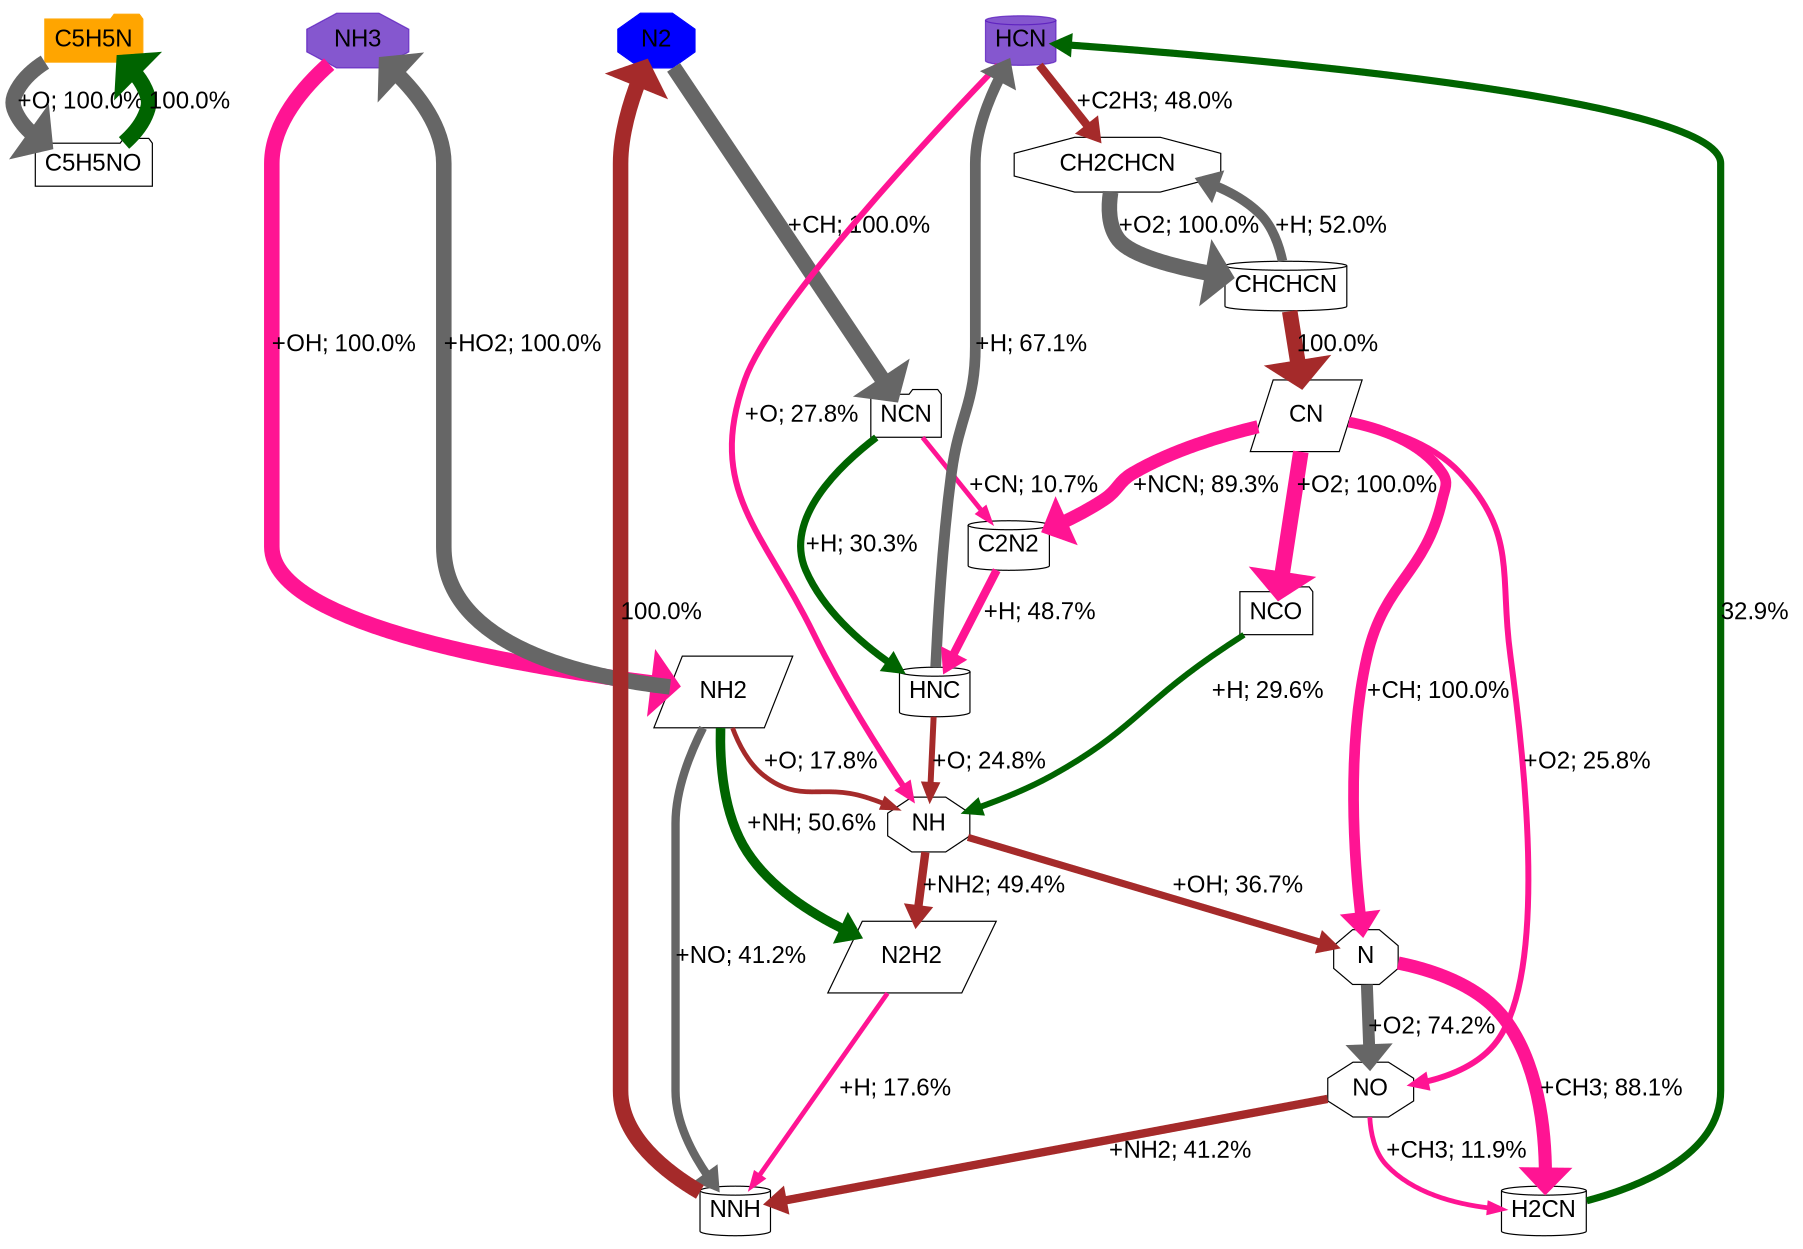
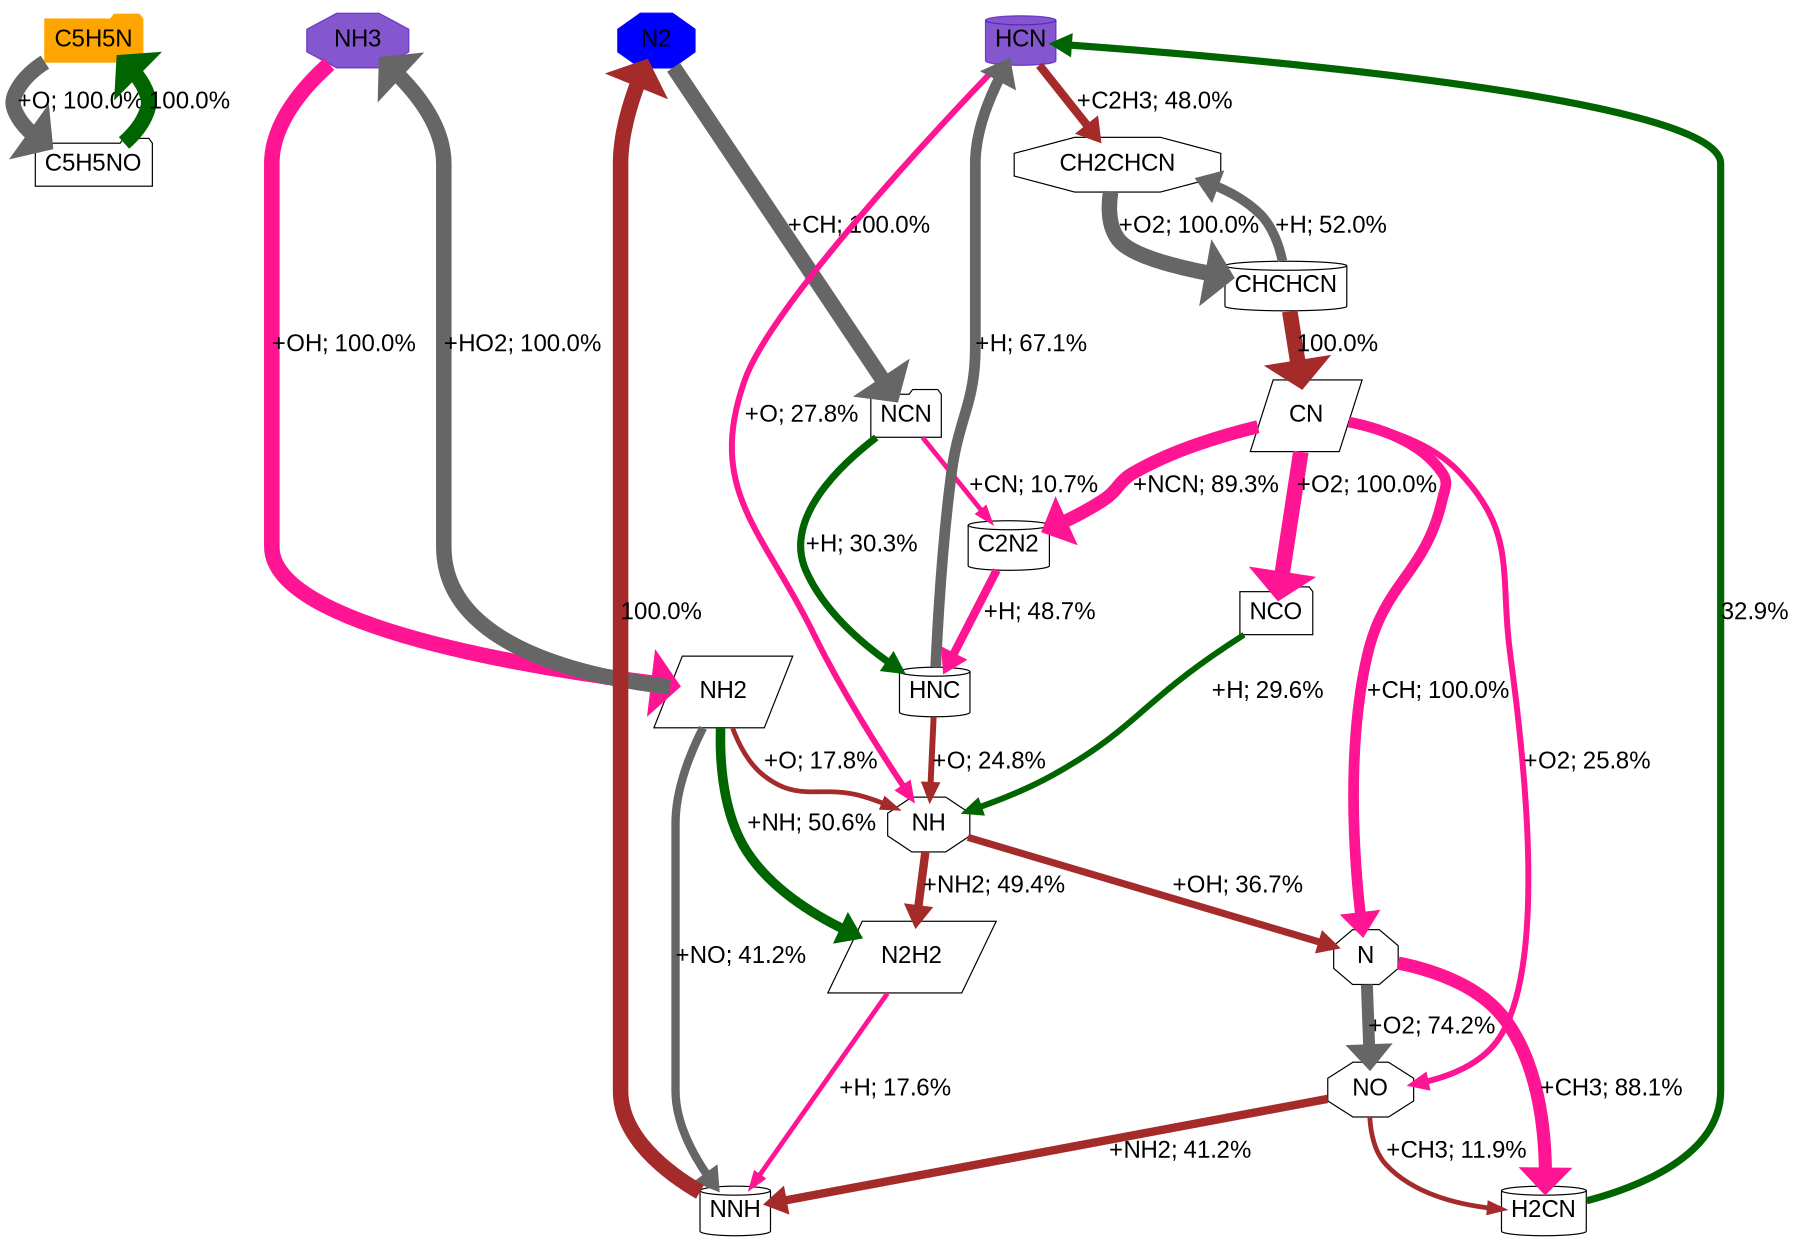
edge "NO" -> "H2CN": color deeppink -> brown
